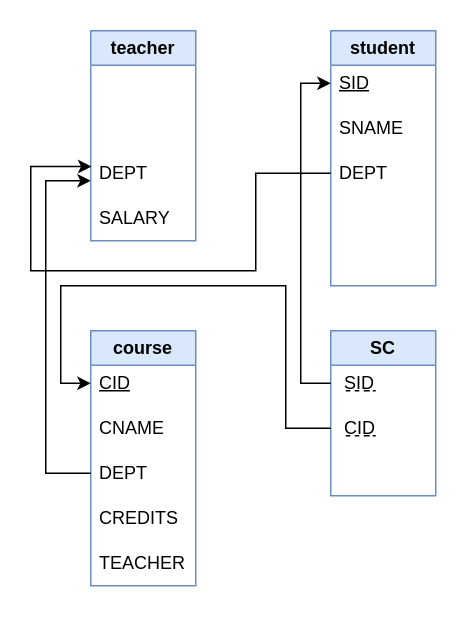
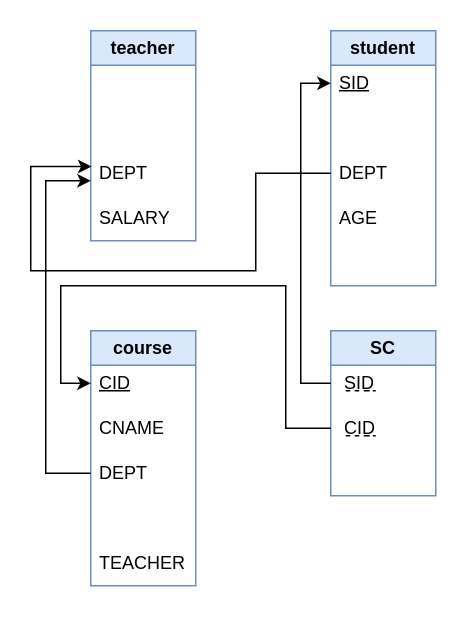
node "SNAME": removed
node "AGE": added
node "CREDITS": removed
